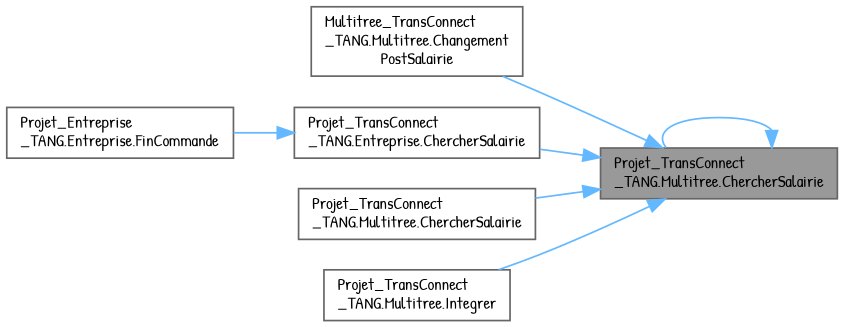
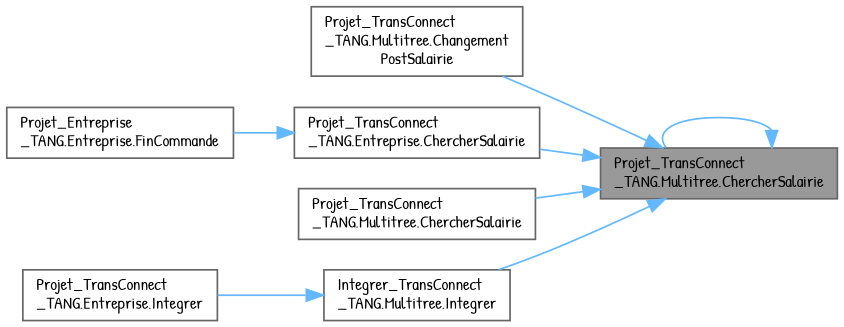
node "Multitree_TransConnect _TANG.Multitree.Changement PostSalairie": label "Multitree_TransConnect _TANG.Multitree.Changement PostSalairie" -> "Projet_TransConnect _TANG.Multitree.Changement PostSalairie"
node "Projet_TransConnect _TANG.Entreprise.Integrer": added
node "Projet_TransConnect _TANG.Multitree.Integrer": label "Projet_TransConnect _TANG.Multitree.Integrer" -> "Integrer_TransConnect _TANG.Multitree.Integrer"
